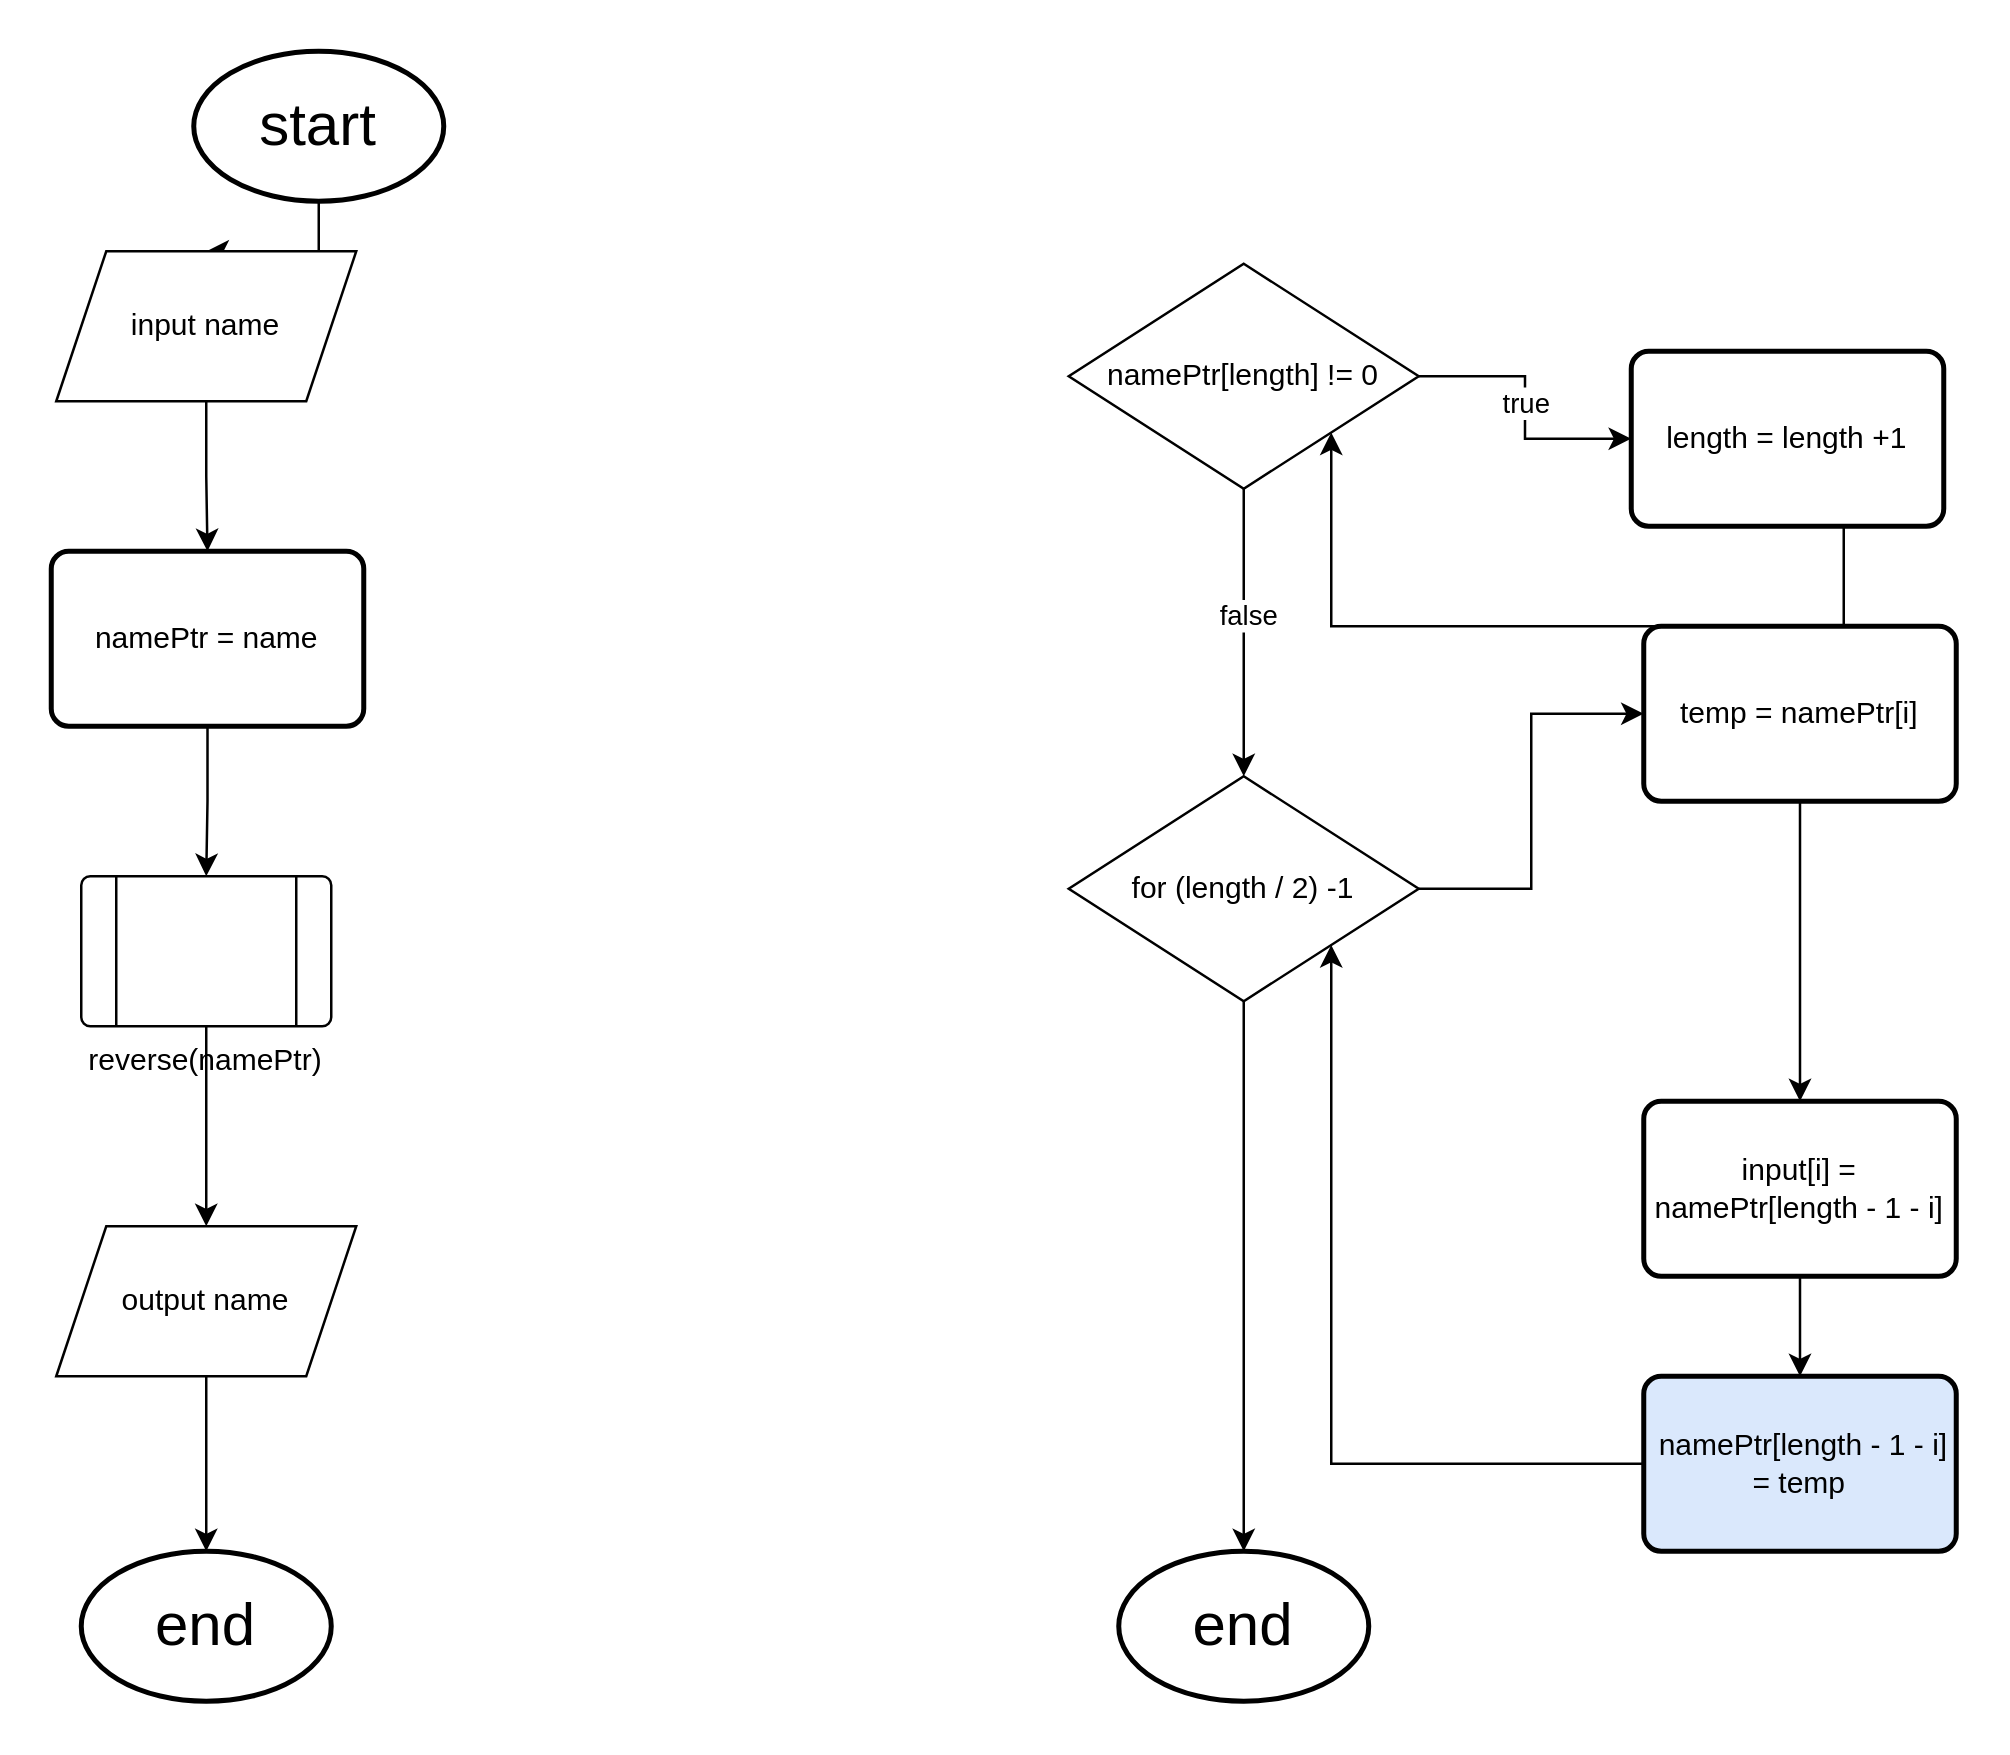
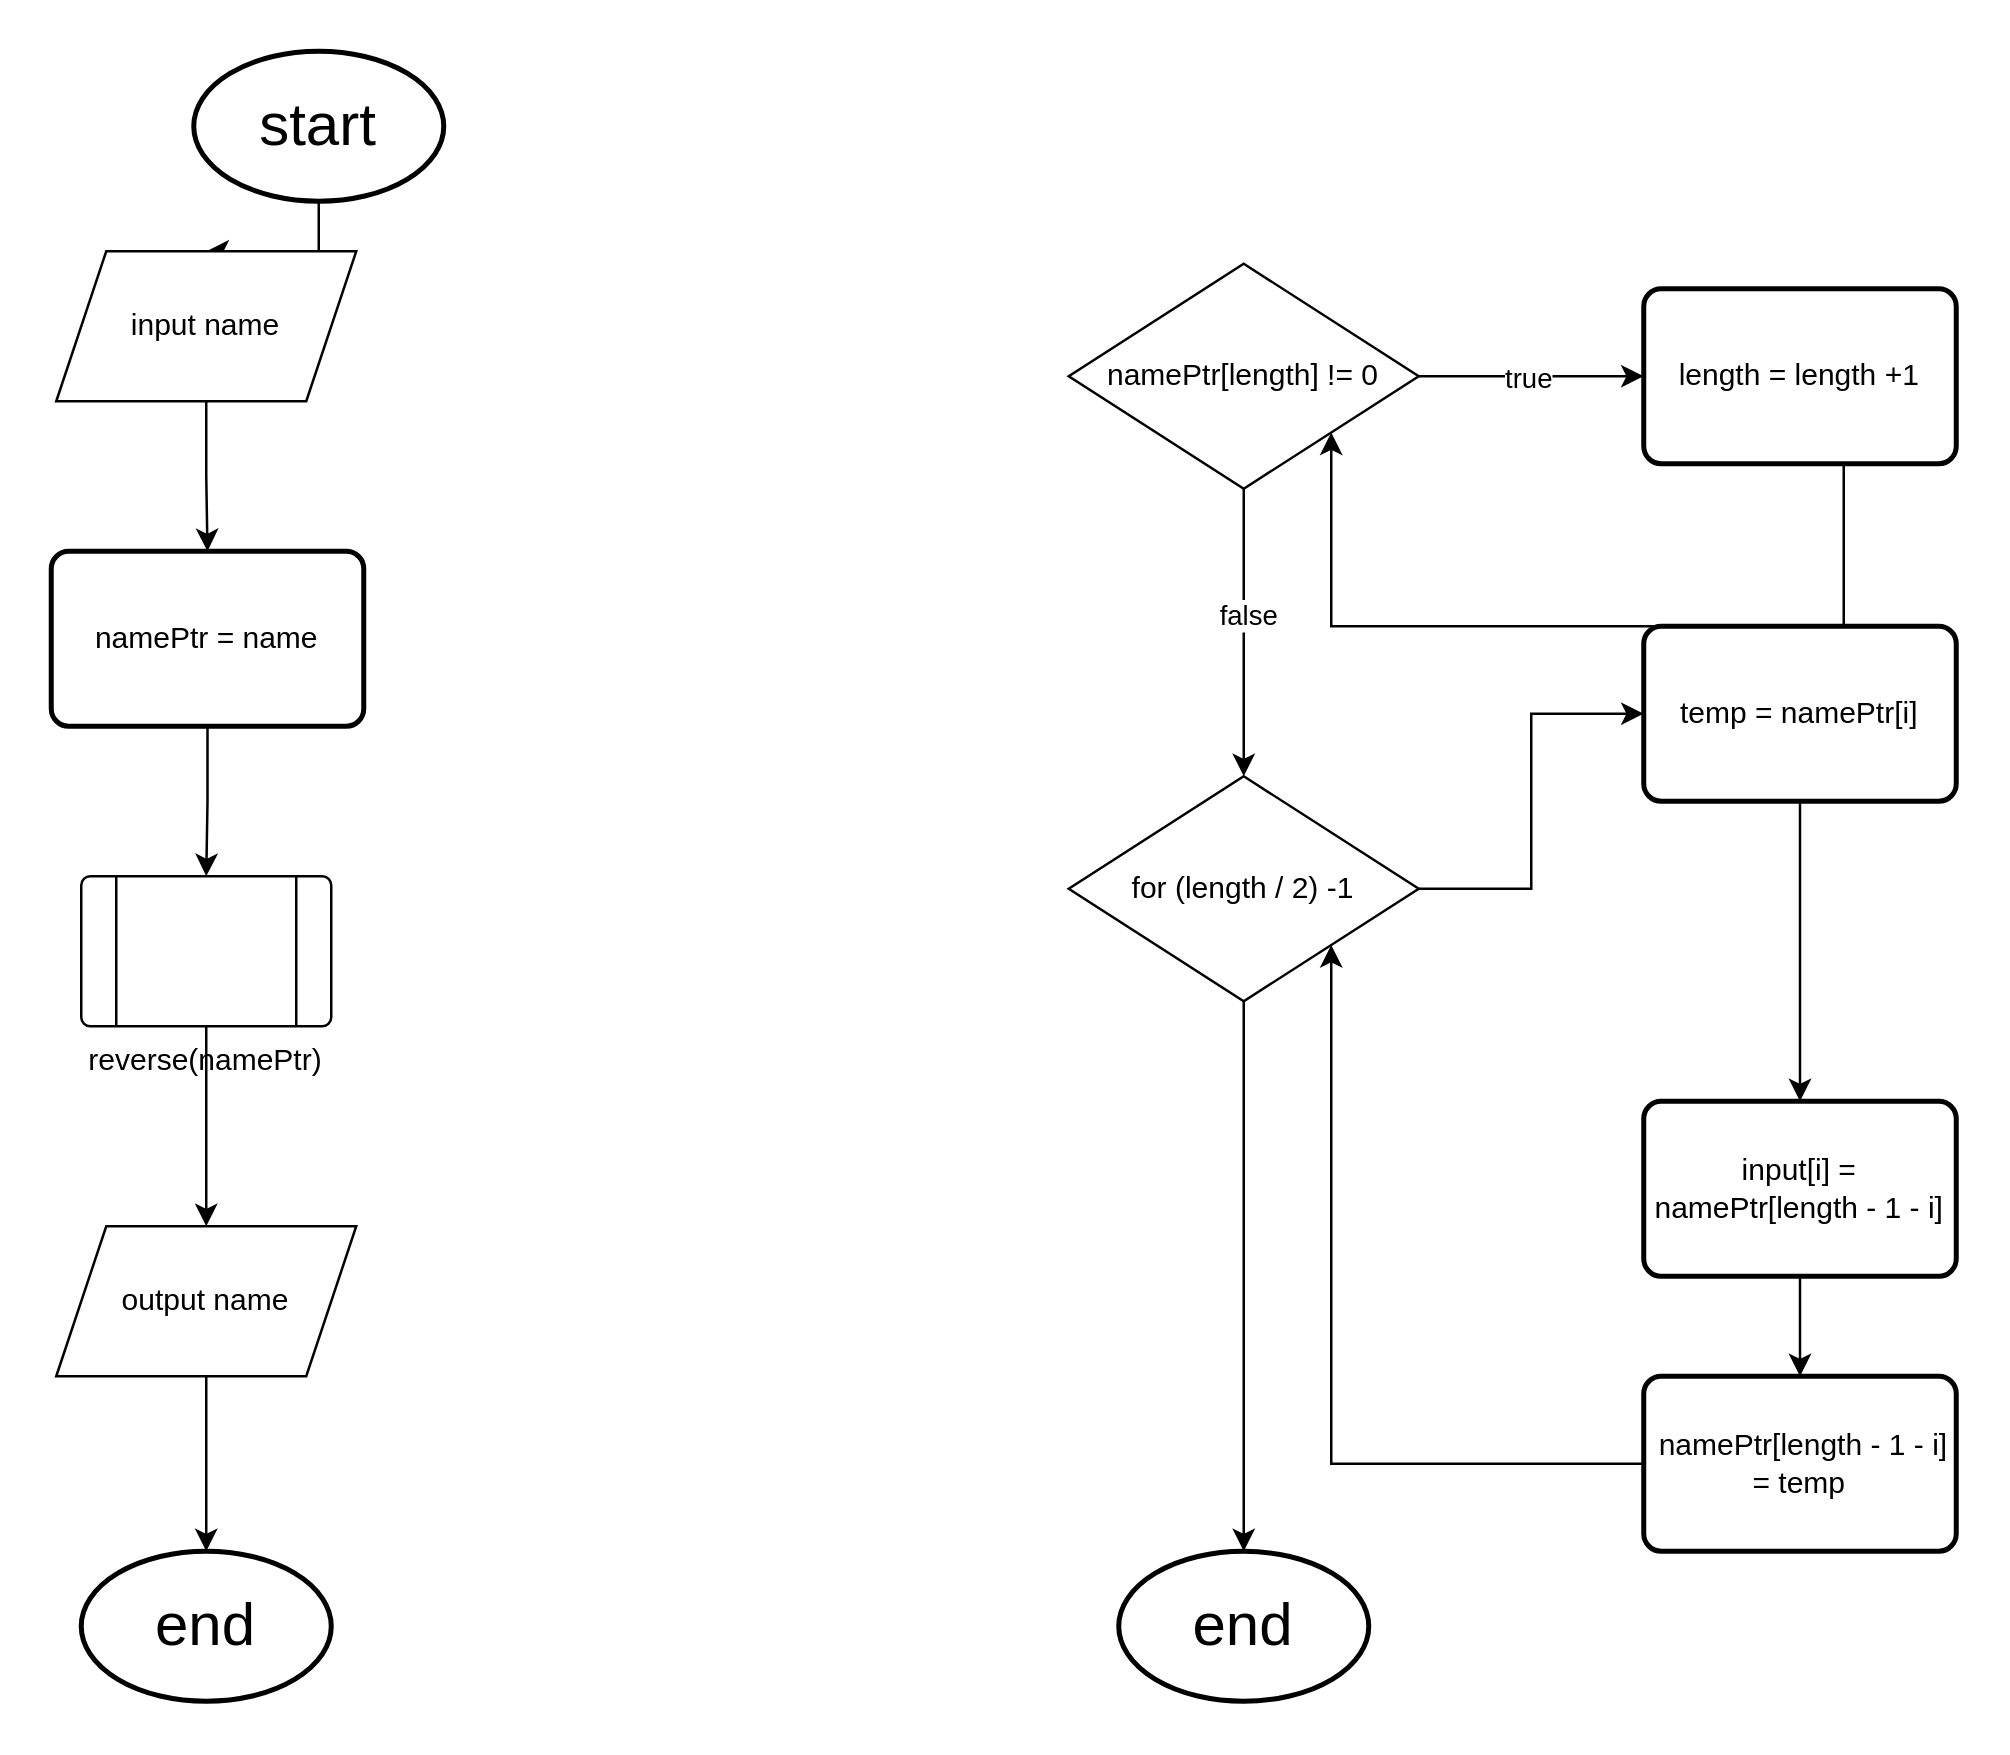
node "length = length +1": moved (1788, 439) -> (1800, 376)
node "namePtr[length - 1 - i] = temp": fillcolor #dae8fc -> #ffffff
